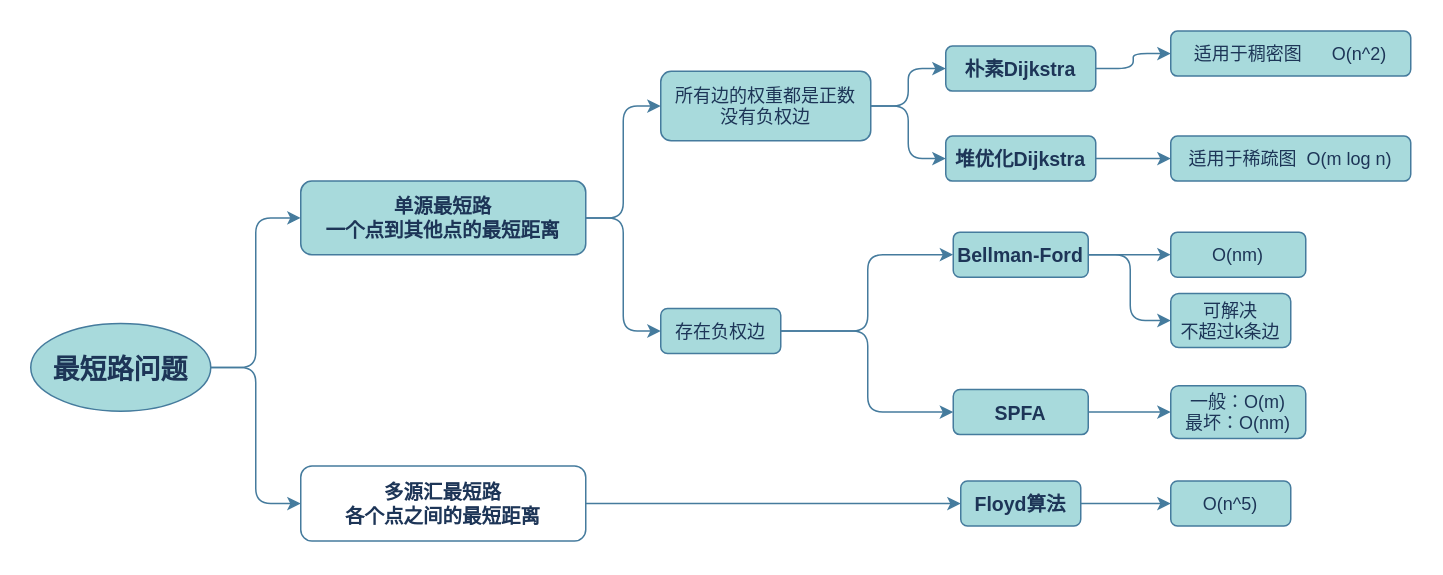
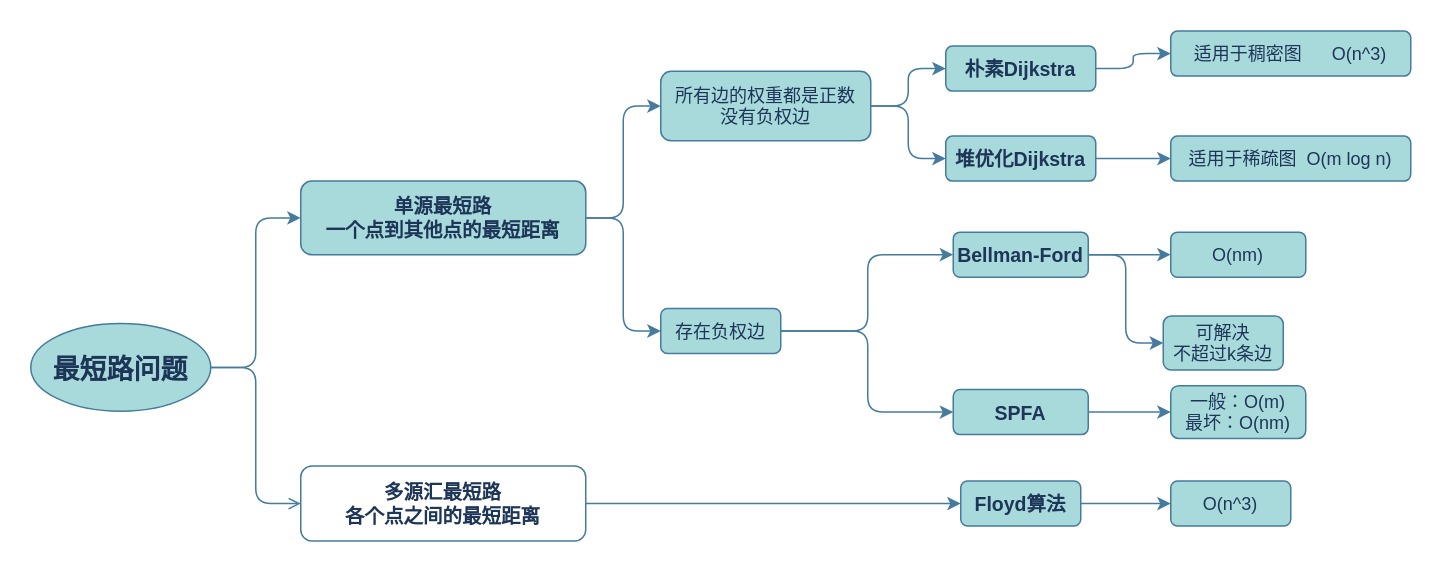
node "适用于稠密图 O(n^2)": label "适用于稠密图 O(n^2)" -> "适用于稠密图 O(n^3)"
node "可解决 不超过k条边": moved (1231, 320) -> (1223, 343)
edge "最短路问题" -> "多源汇最短路 各个点之间的最短距离": arrowhead classic -> open
node "O(n^5)": label "O(n^5)" -> "O(n^3)"
